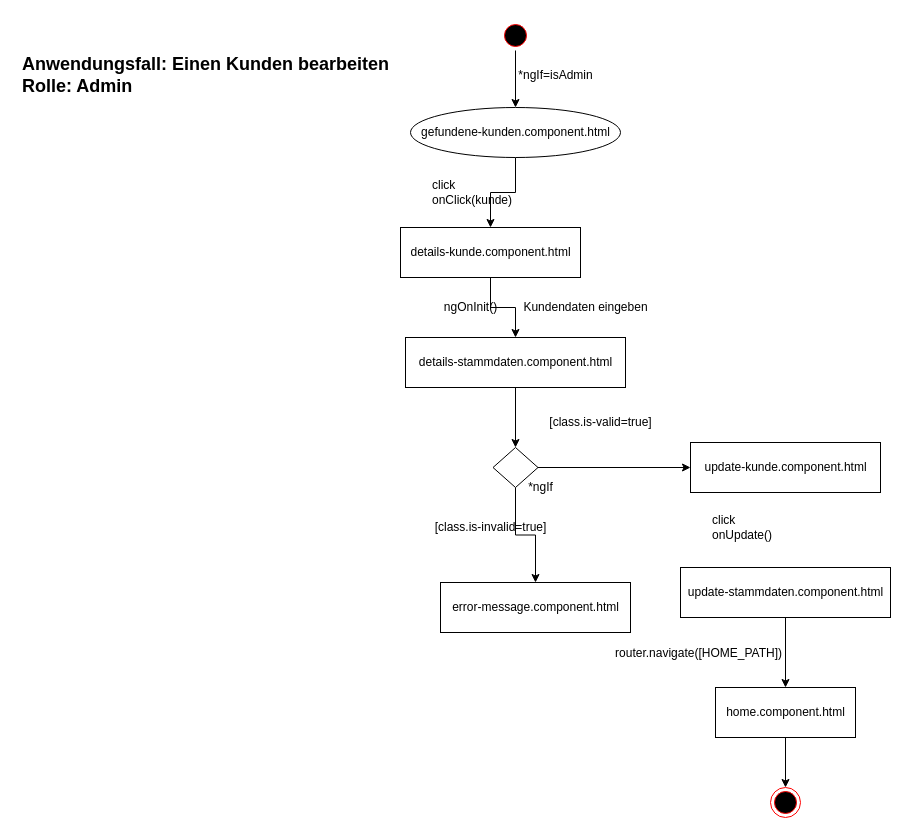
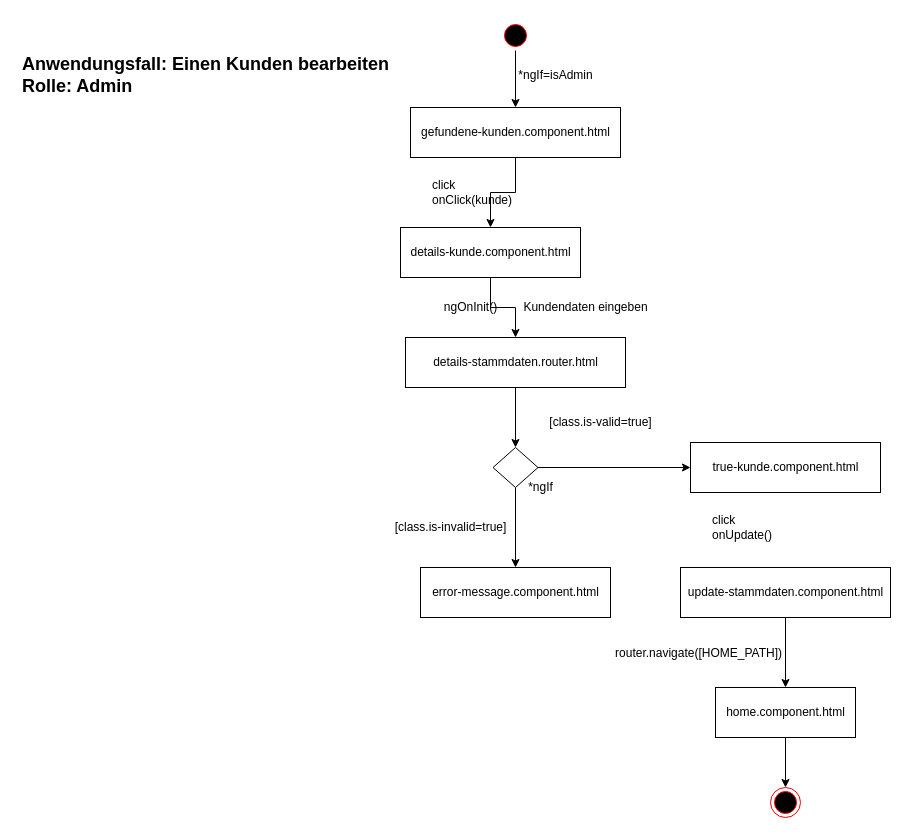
node "gefundene-kunden.component.html": shape ellipse -> rectangle
node "details-stammdaten.component.html": label "details-stammdaten.component.html" -> "details-stammdaten.router.html"
node "update-kunde.component.html": label "update-kunde.component.html" -> "true-kunde.component.html"
node "[class.is-invalid=true]": moved (491, 528) -> (451, 528)
node "error-message.component.html": moved (536, 608) -> (516, 593)
